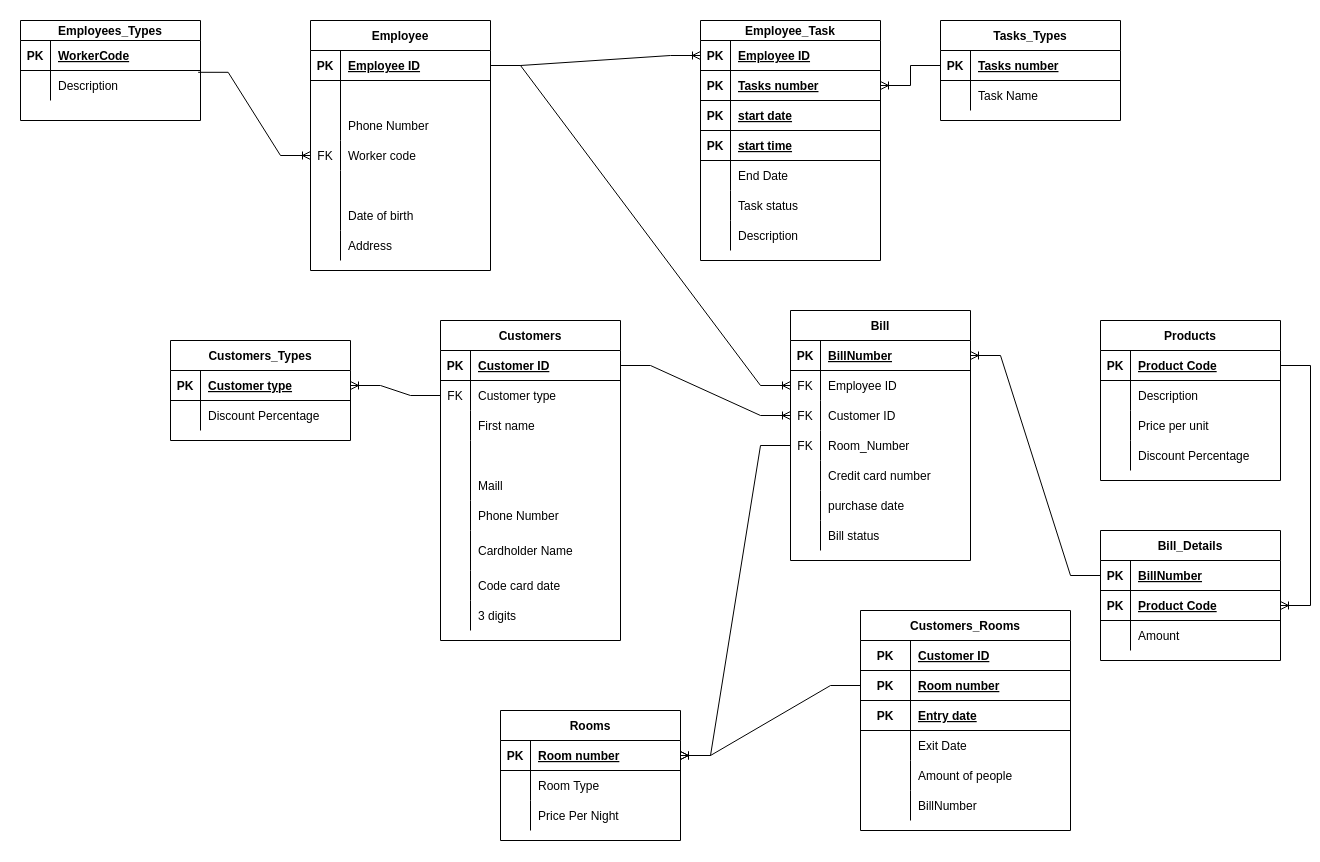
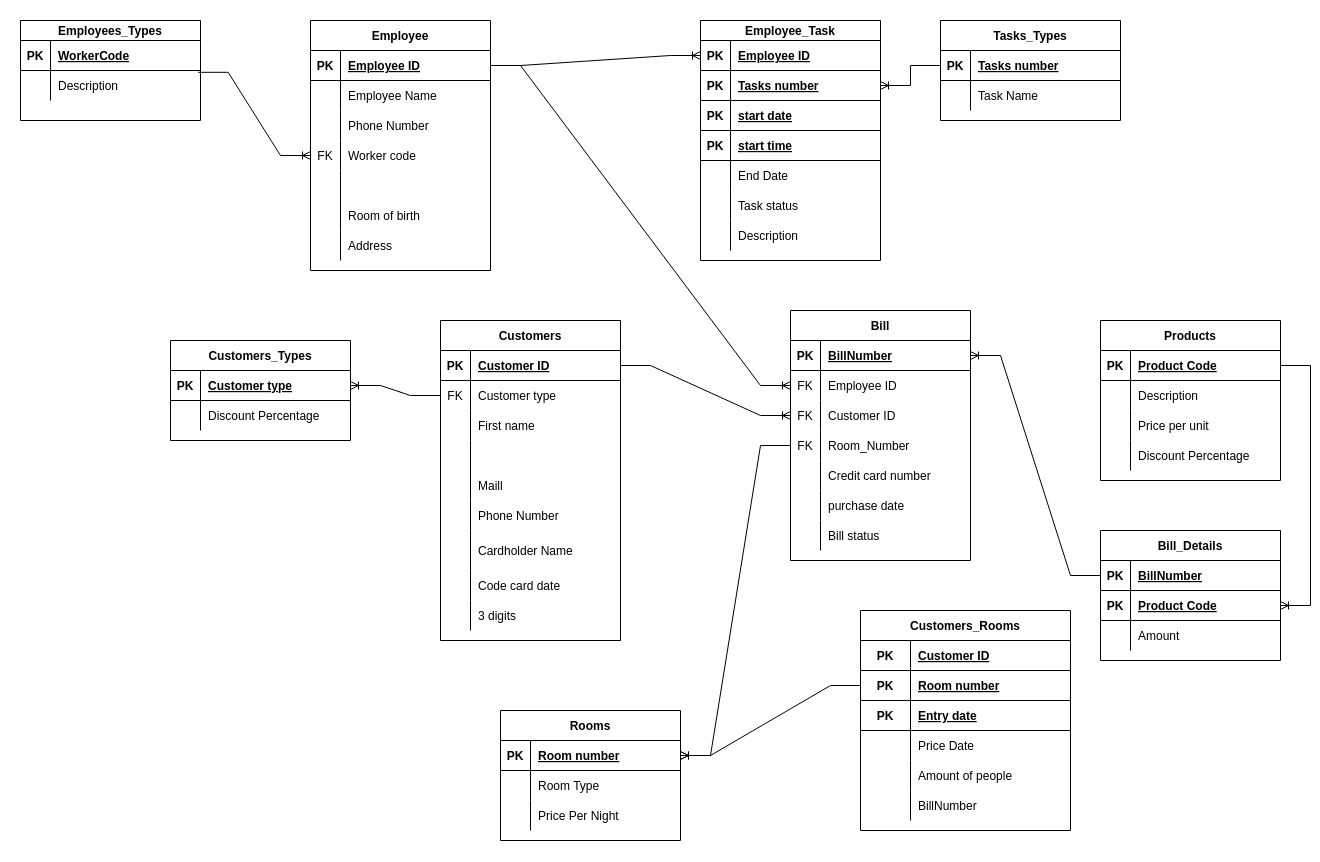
node "Employee Name": added
node "Date of birth": label "Date of birth" -> "Room of birth"
node "Exit Date": label "Exit Date" -> "Price Date"
